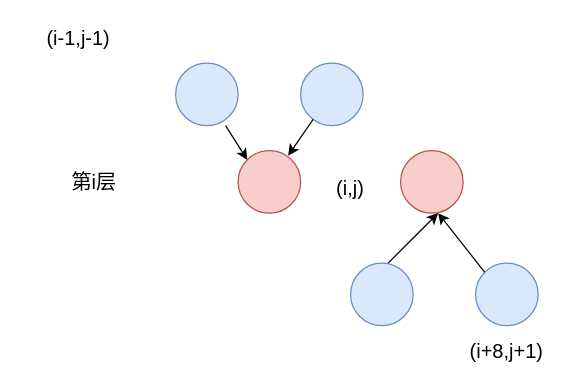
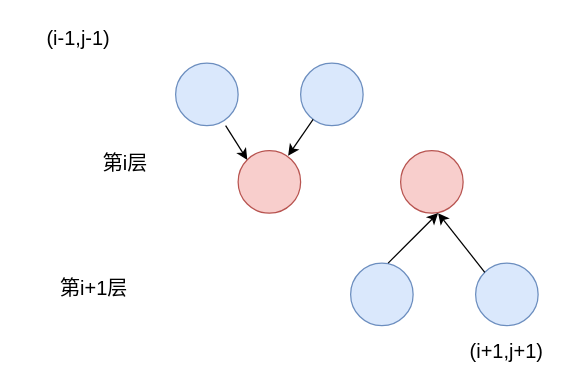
node "第i层": moved (94, 182) -> (126, 163)
node "(i,j)": removed
node "第i+1层": added
node "(i+8,j+1)": label "(i+8,j+1)" -> "(i+1,j+1)"
